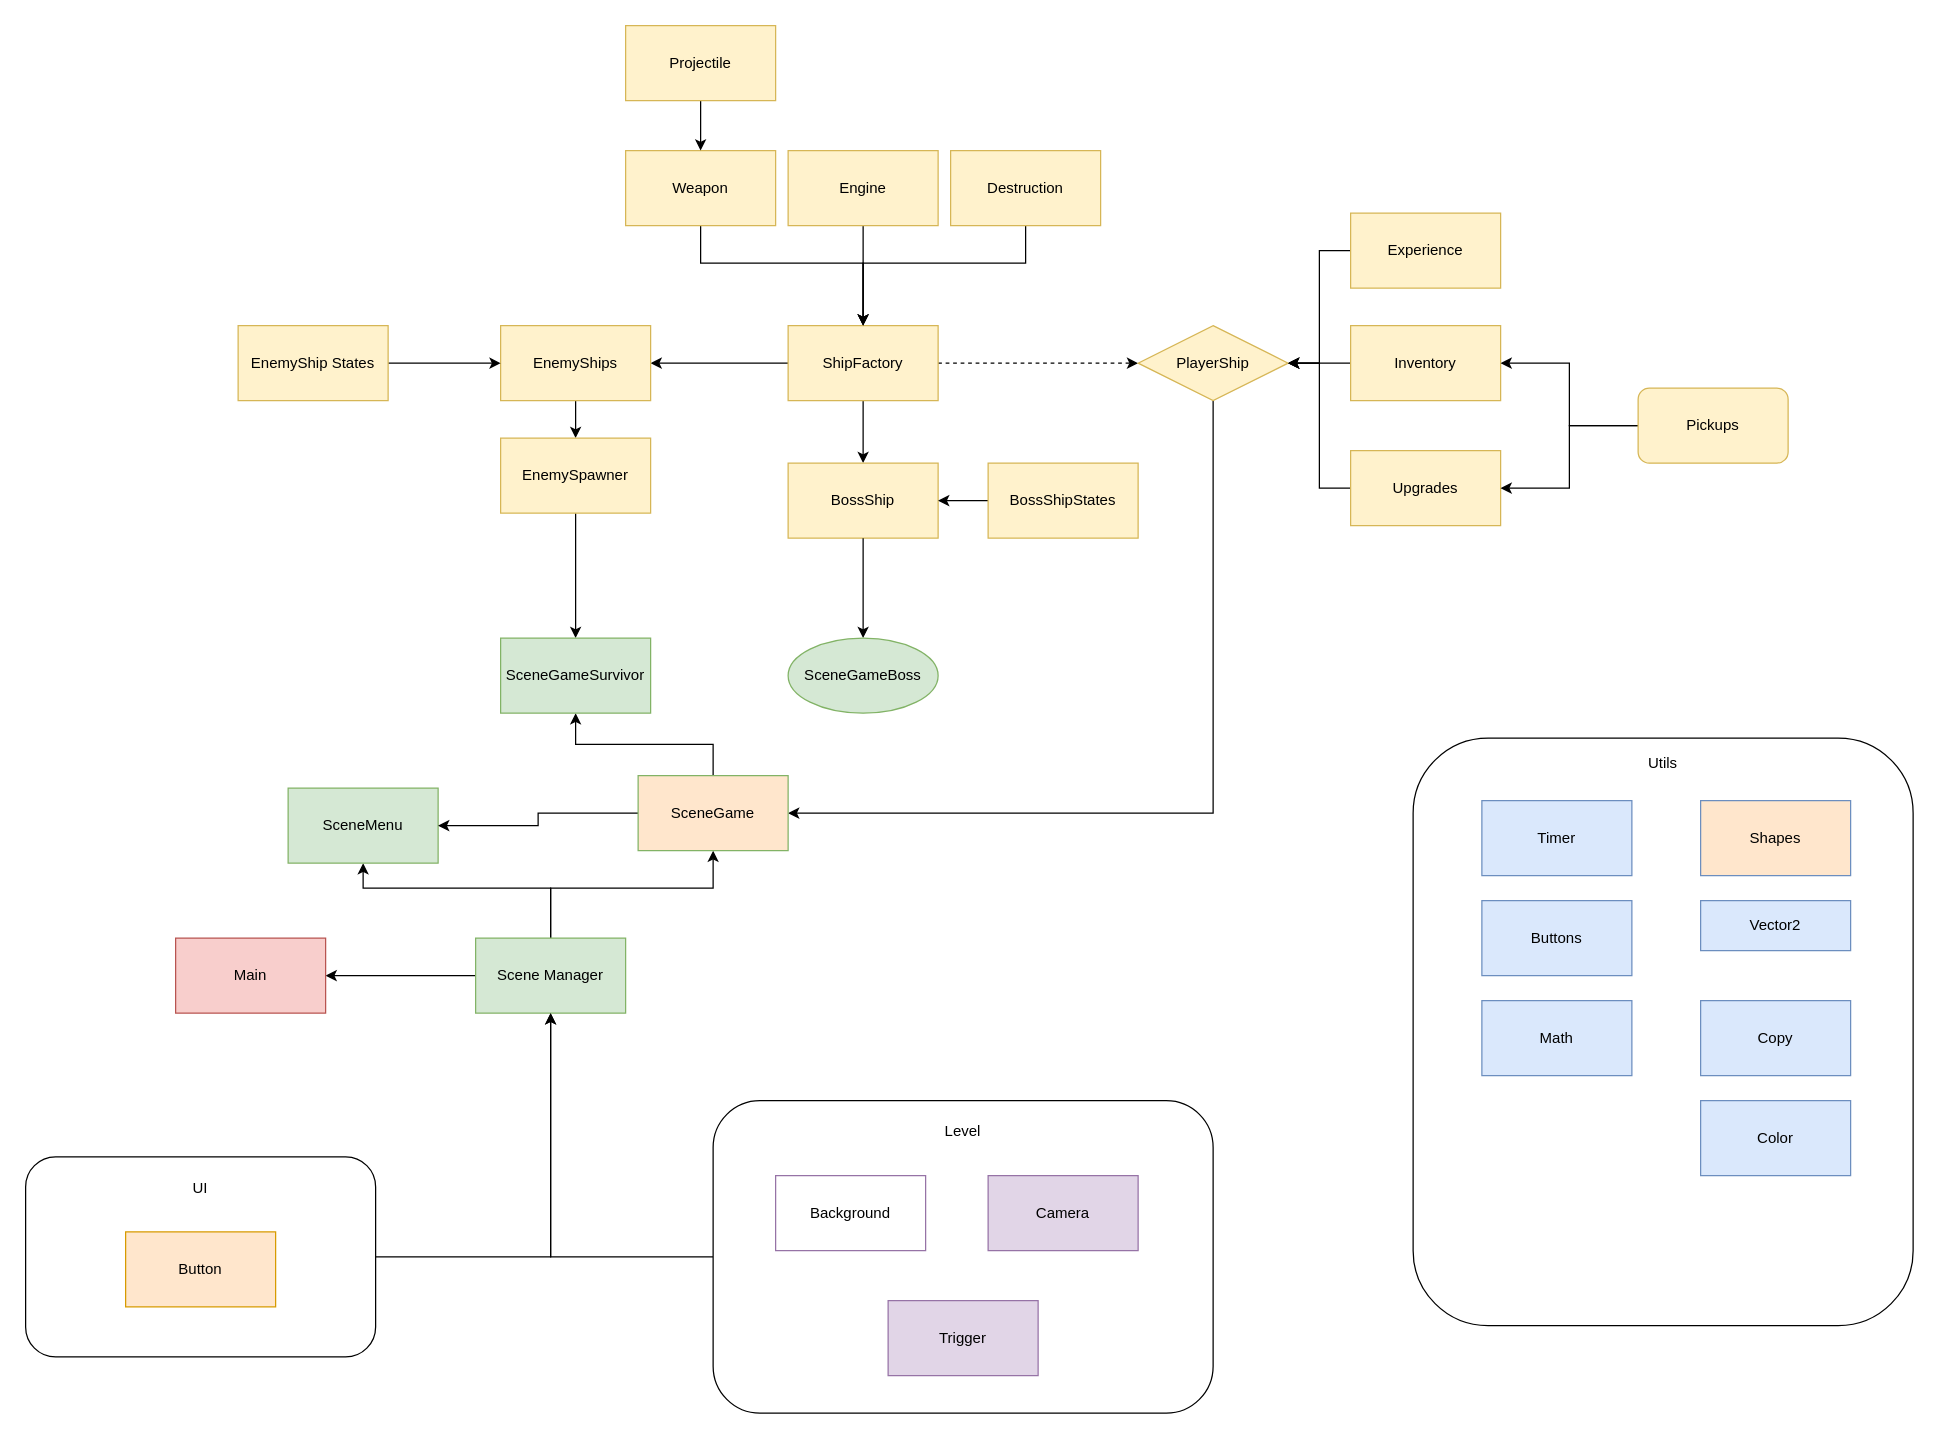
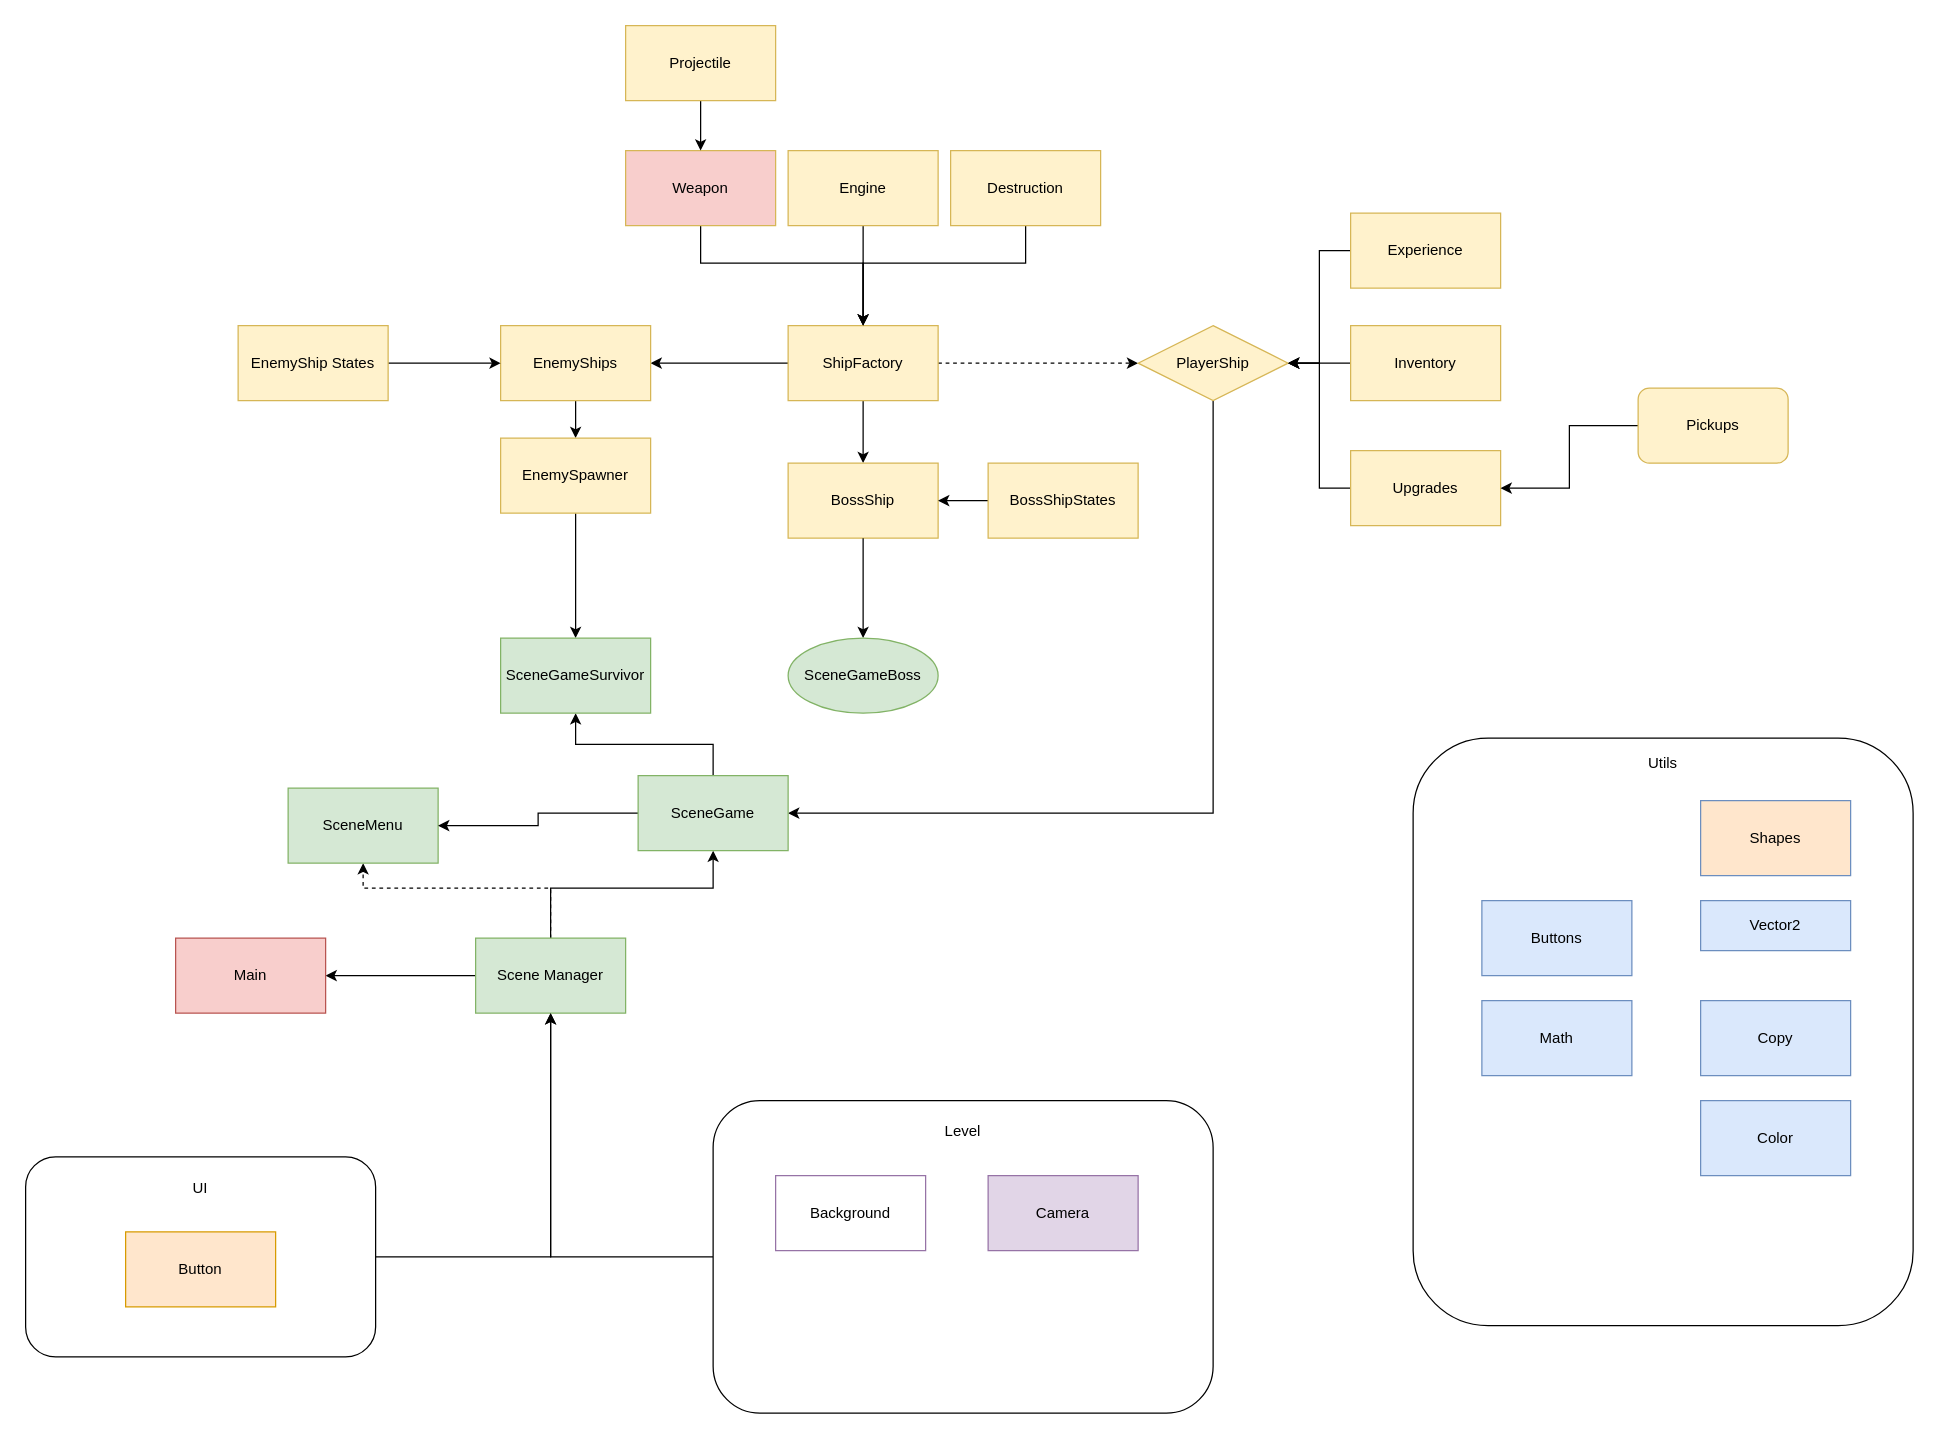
node "Weapon": fillcolor #fff2cc -> #f8cecc
edge "Pickups" -> "Inventory": removed
node "SceneGame": fillcolor #ffe6cc -> #d5e8d4
node "Timer": removed
edge "Scene Manager" -> "SceneMenu": style solid -> dashed
node "Trigger": removed
